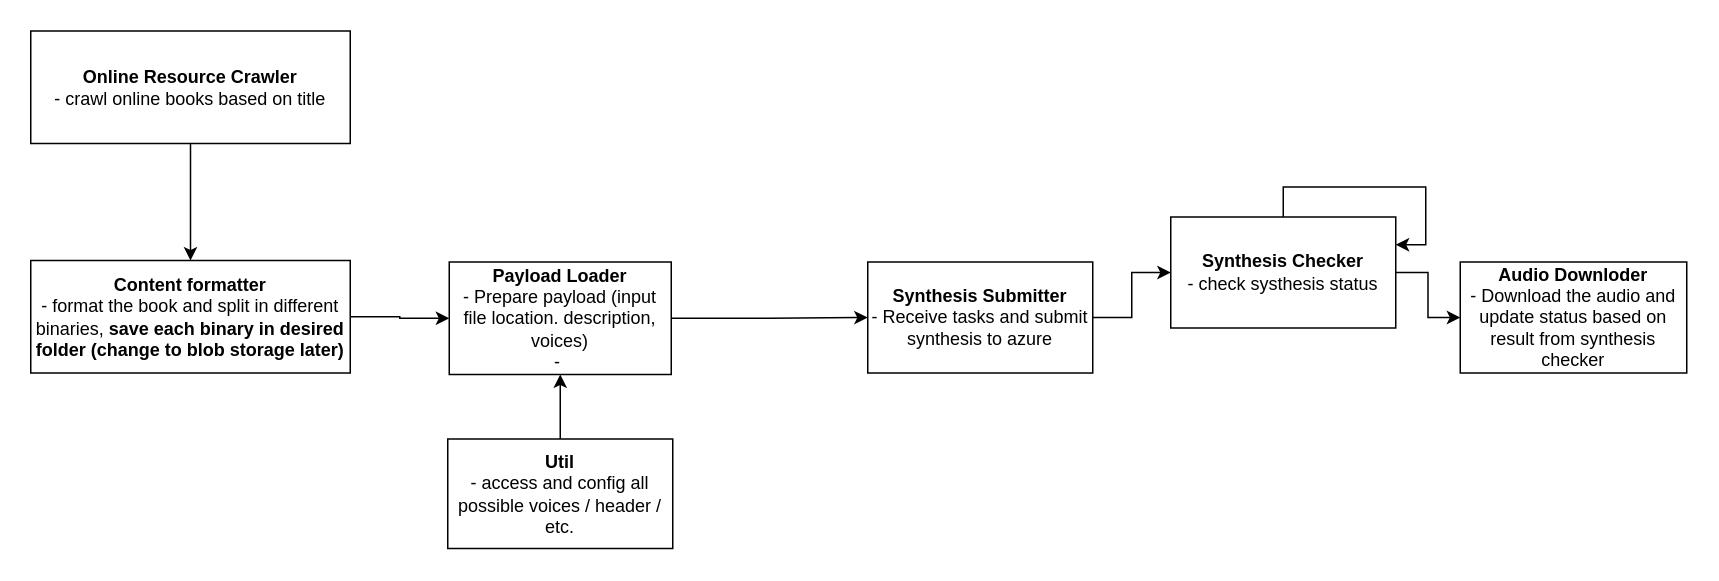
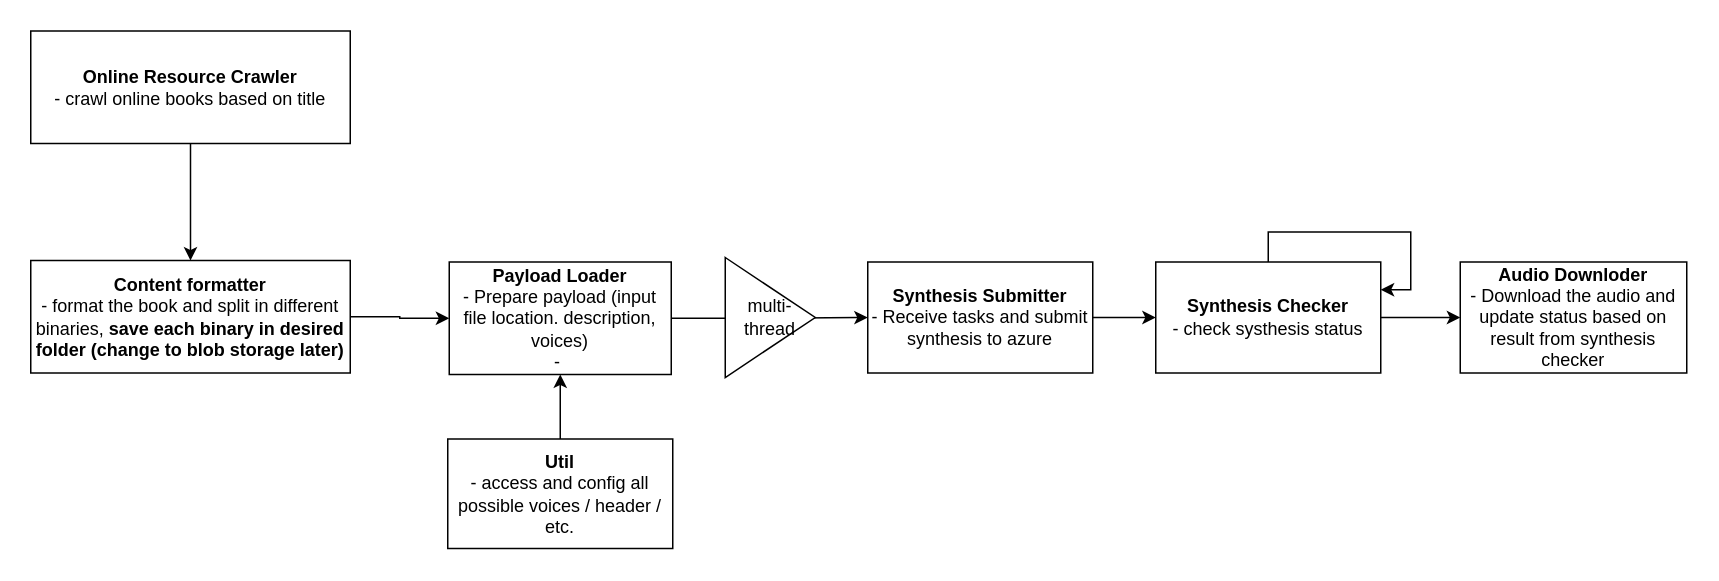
node "Synthesis Checker - check systhesis status": moved (1283, 272) -> (1268, 317)
node "multi-thread": added
